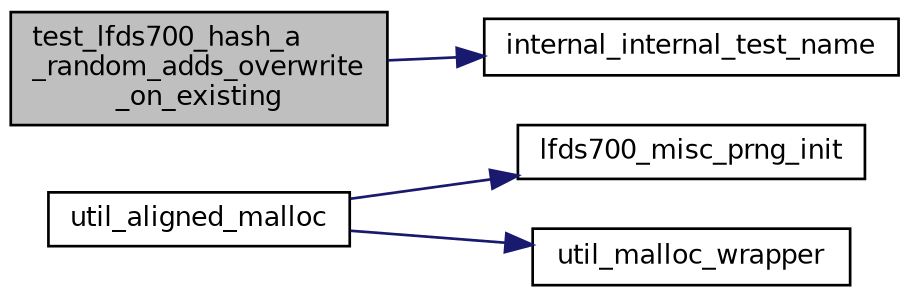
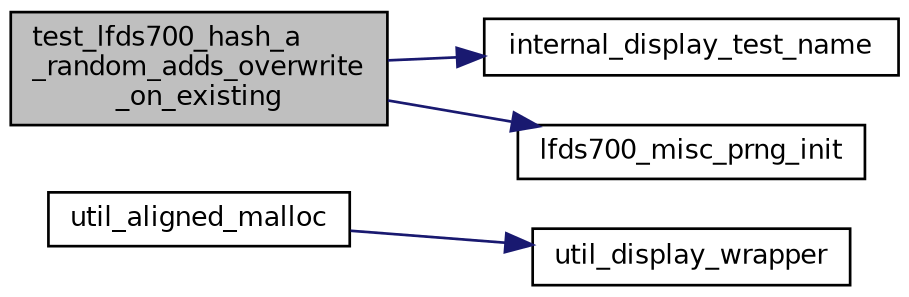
node "internal_internal_test_name": label "internal_internal_test_name" -> "internal_display_test_name"
edge "util_aligned_malloc" -> "lfds700_misc_prng_init": now "test_lfds700_hash_a _random_adds_overwrite _on_existing" -> "lfds700_misc_prng_init"
node "util_malloc_wrapper": label "util_malloc_wrapper" -> "util_display_wrapper"
